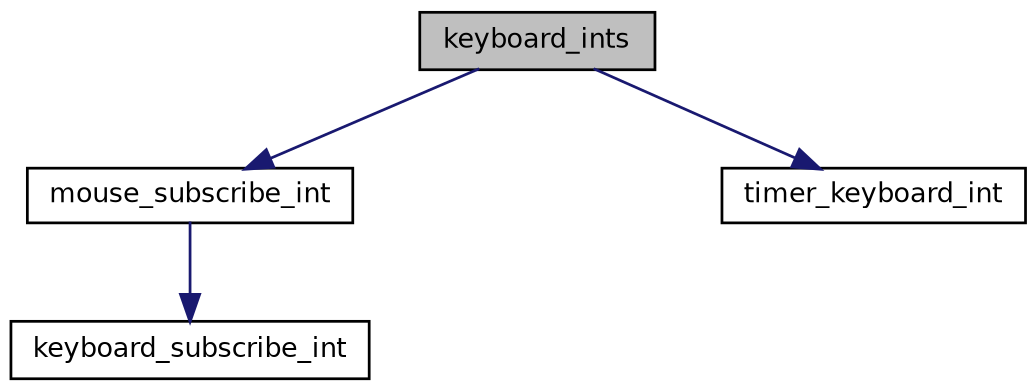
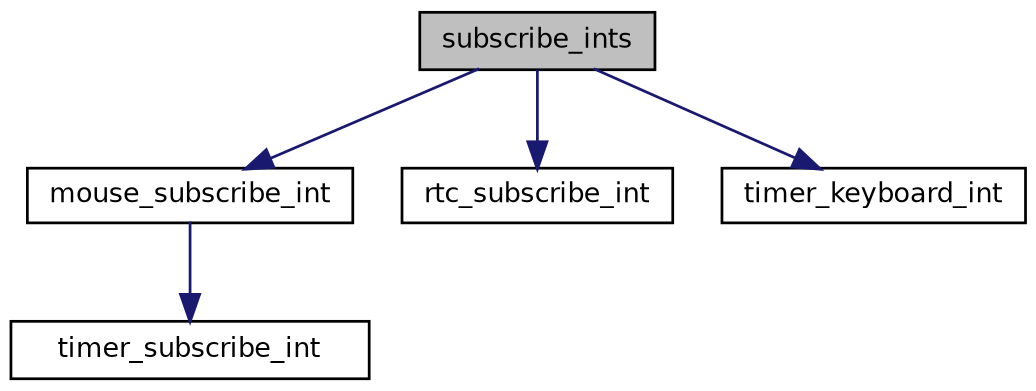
node "keyboard_ints": label "keyboard_ints" -> "subscribe_ints"
node "rtc_subscribe_int": added
node "keyboard_subscribe_int": label "keyboard_subscribe_int" -> "timer_subscribe_int"
